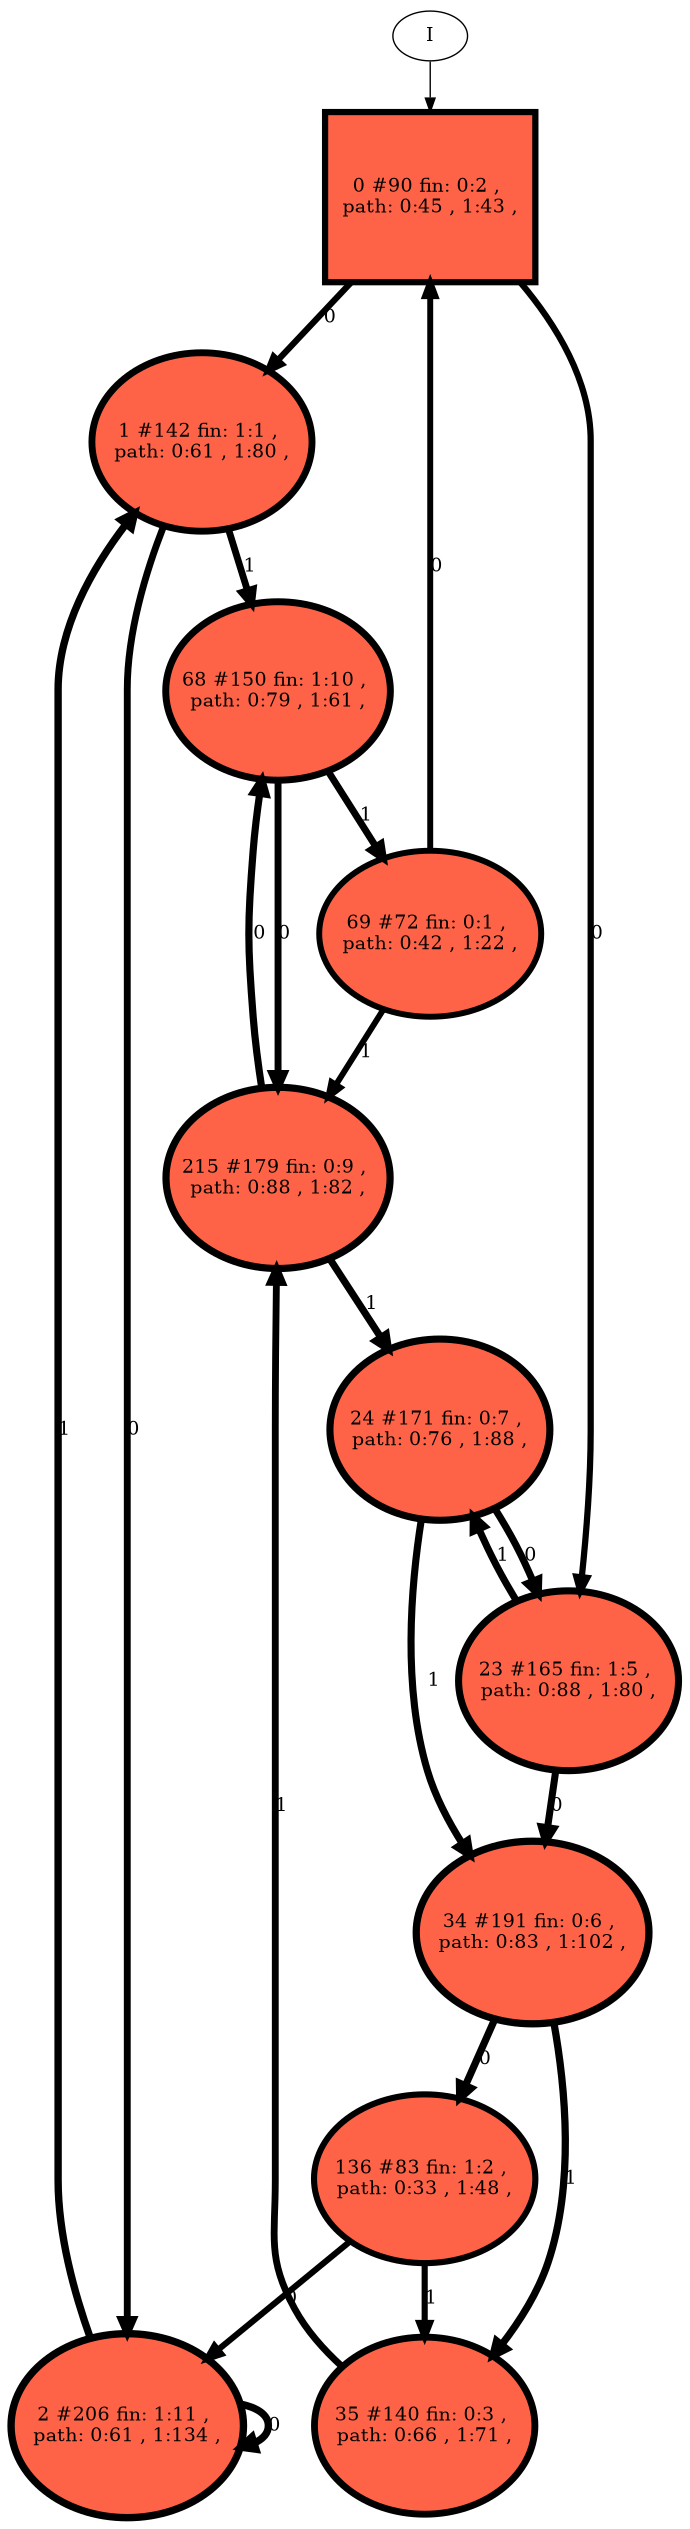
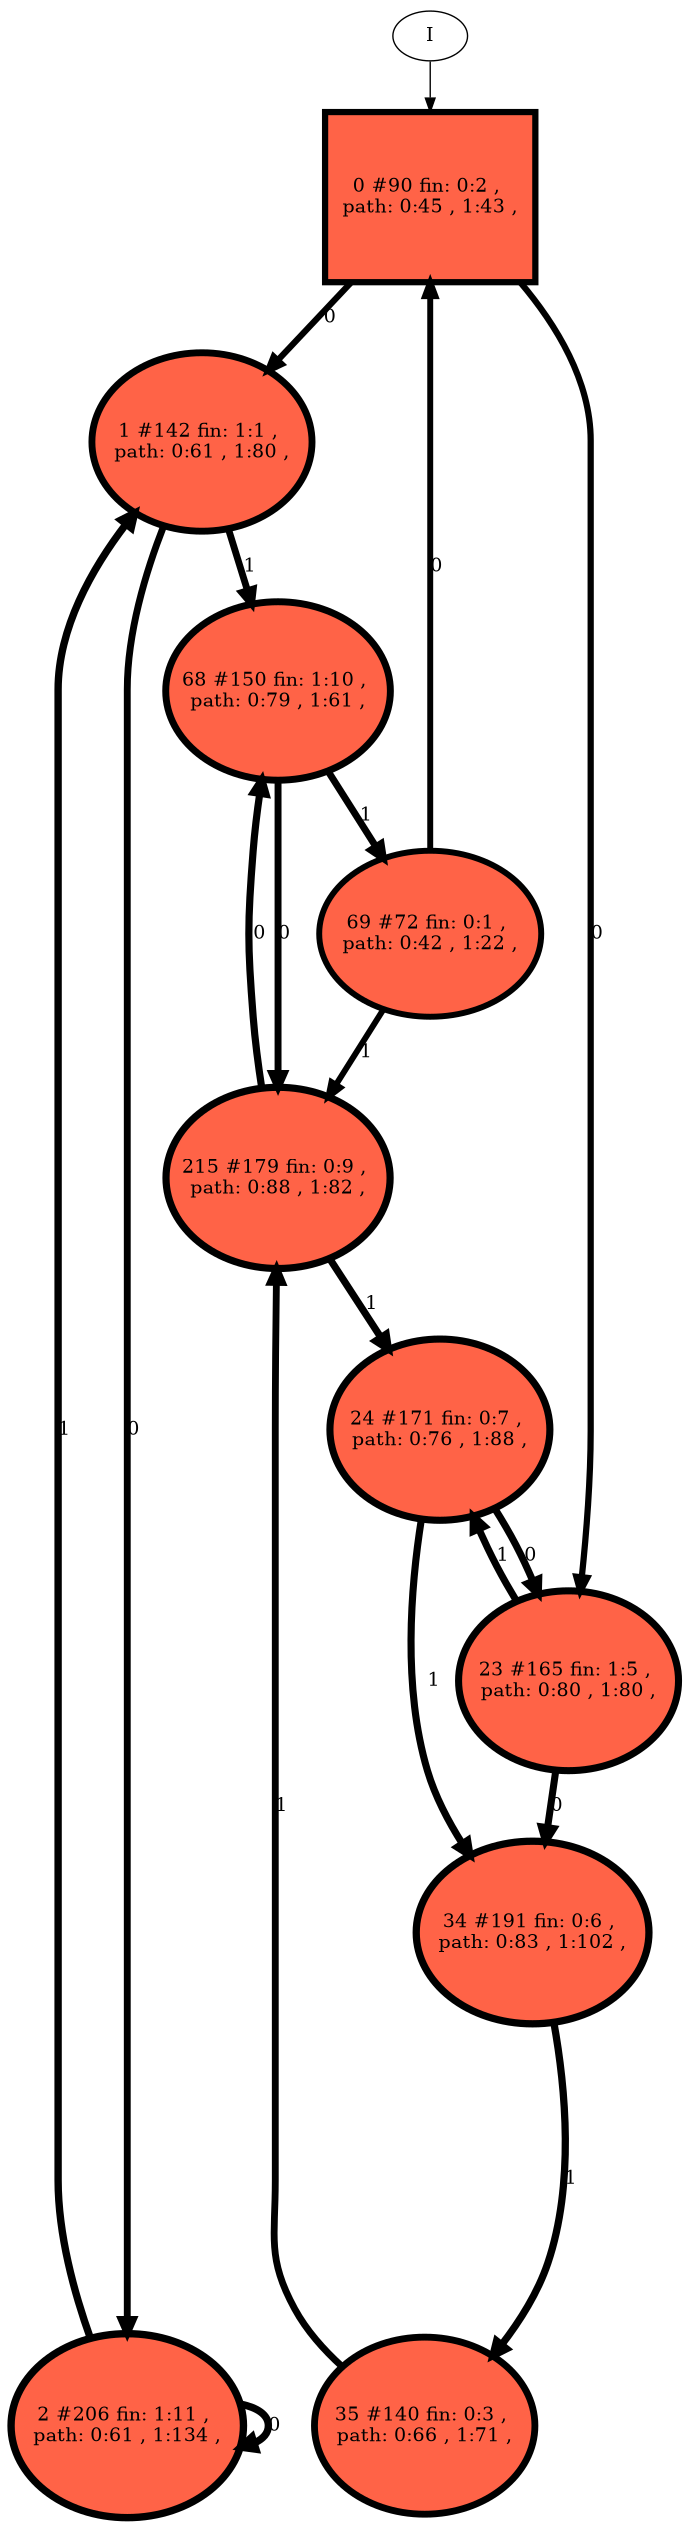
node "23 #165 fin: 1:5 , path: 0:88 , 1:80 ,": label "23 #165 fin: 1:5 , path: 0:88 , 1:80 ," -> "23 #165 fin: 1:5 , path: 0:80 , 1:80 ,"
node "136 #83 fin: 1:2 , path: 0:33 , 1:48 ,": removed
